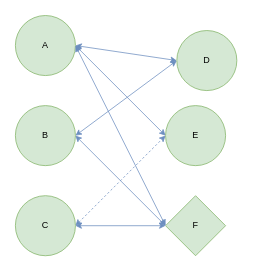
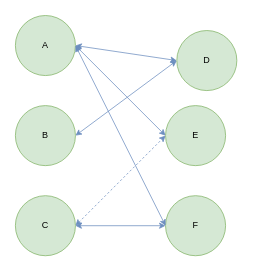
edge "B" -- "F": removed
node "F": shape diamond -> ellipse
